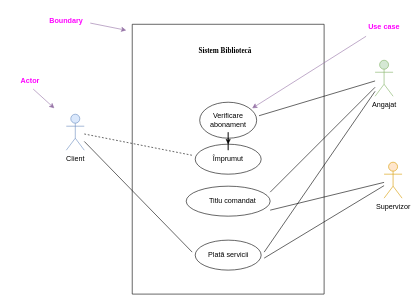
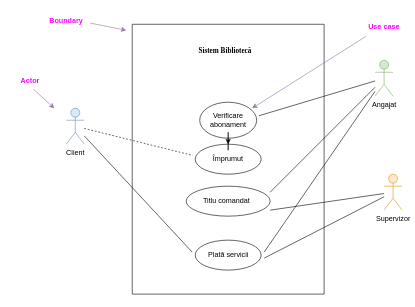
node "Client": moved (75, 132) -> (75, 126)
node "Supervizor": moved (393, 180) -> (393, 192)
node "Titlu comandat": moved (233, 201) -> (227, 201)
